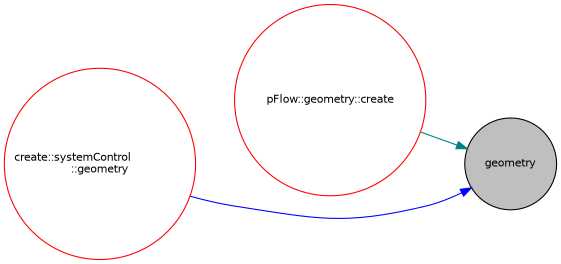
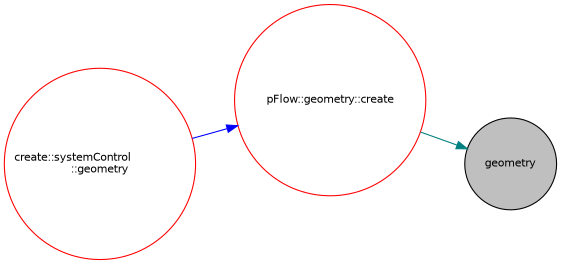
edge "create::systemControl ::geometry" -> "geometry": now "create::systemControl ::geometry" -> "pFlow::geometry::create"
